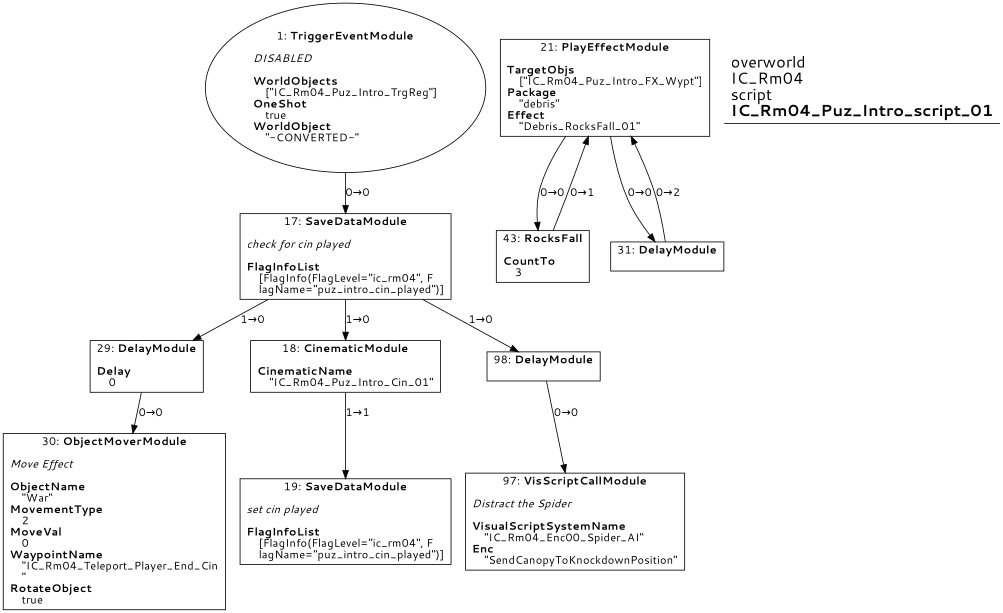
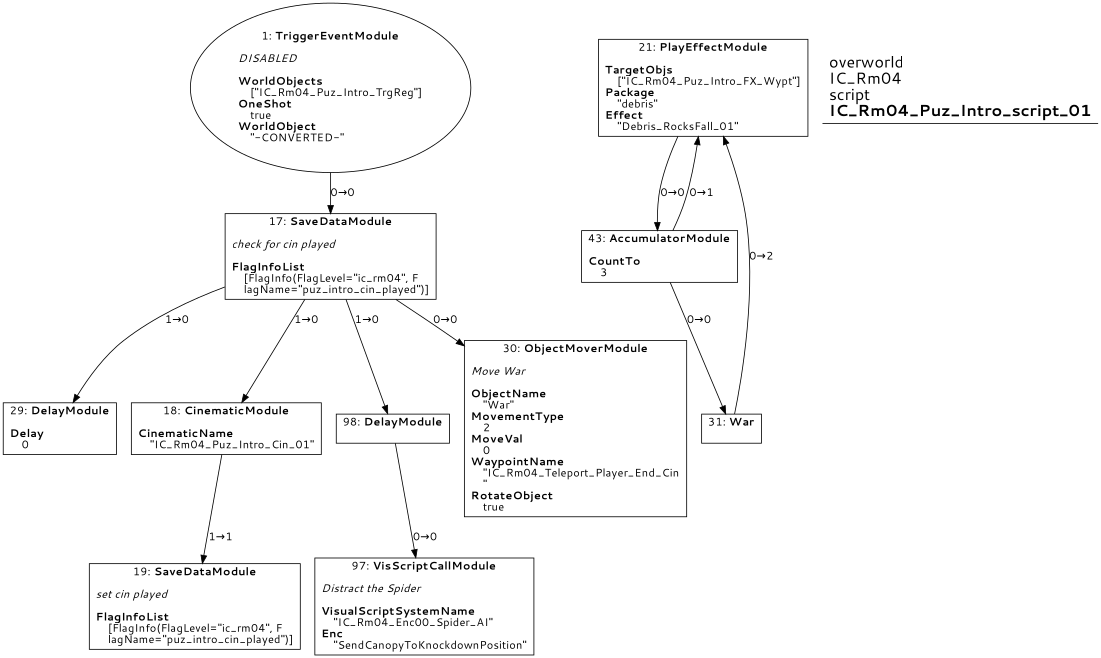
edge "21:" -> "31:": now "43:" -> "31:"
node "43:": text "RocksFall" -> "AccumulatorModule"
node "31:": text "DelayModule" -> "War"
edge "29:" -> "30:": now "17:" -> "30:"
node "30:": text "Move Effect" -> "Move War"
